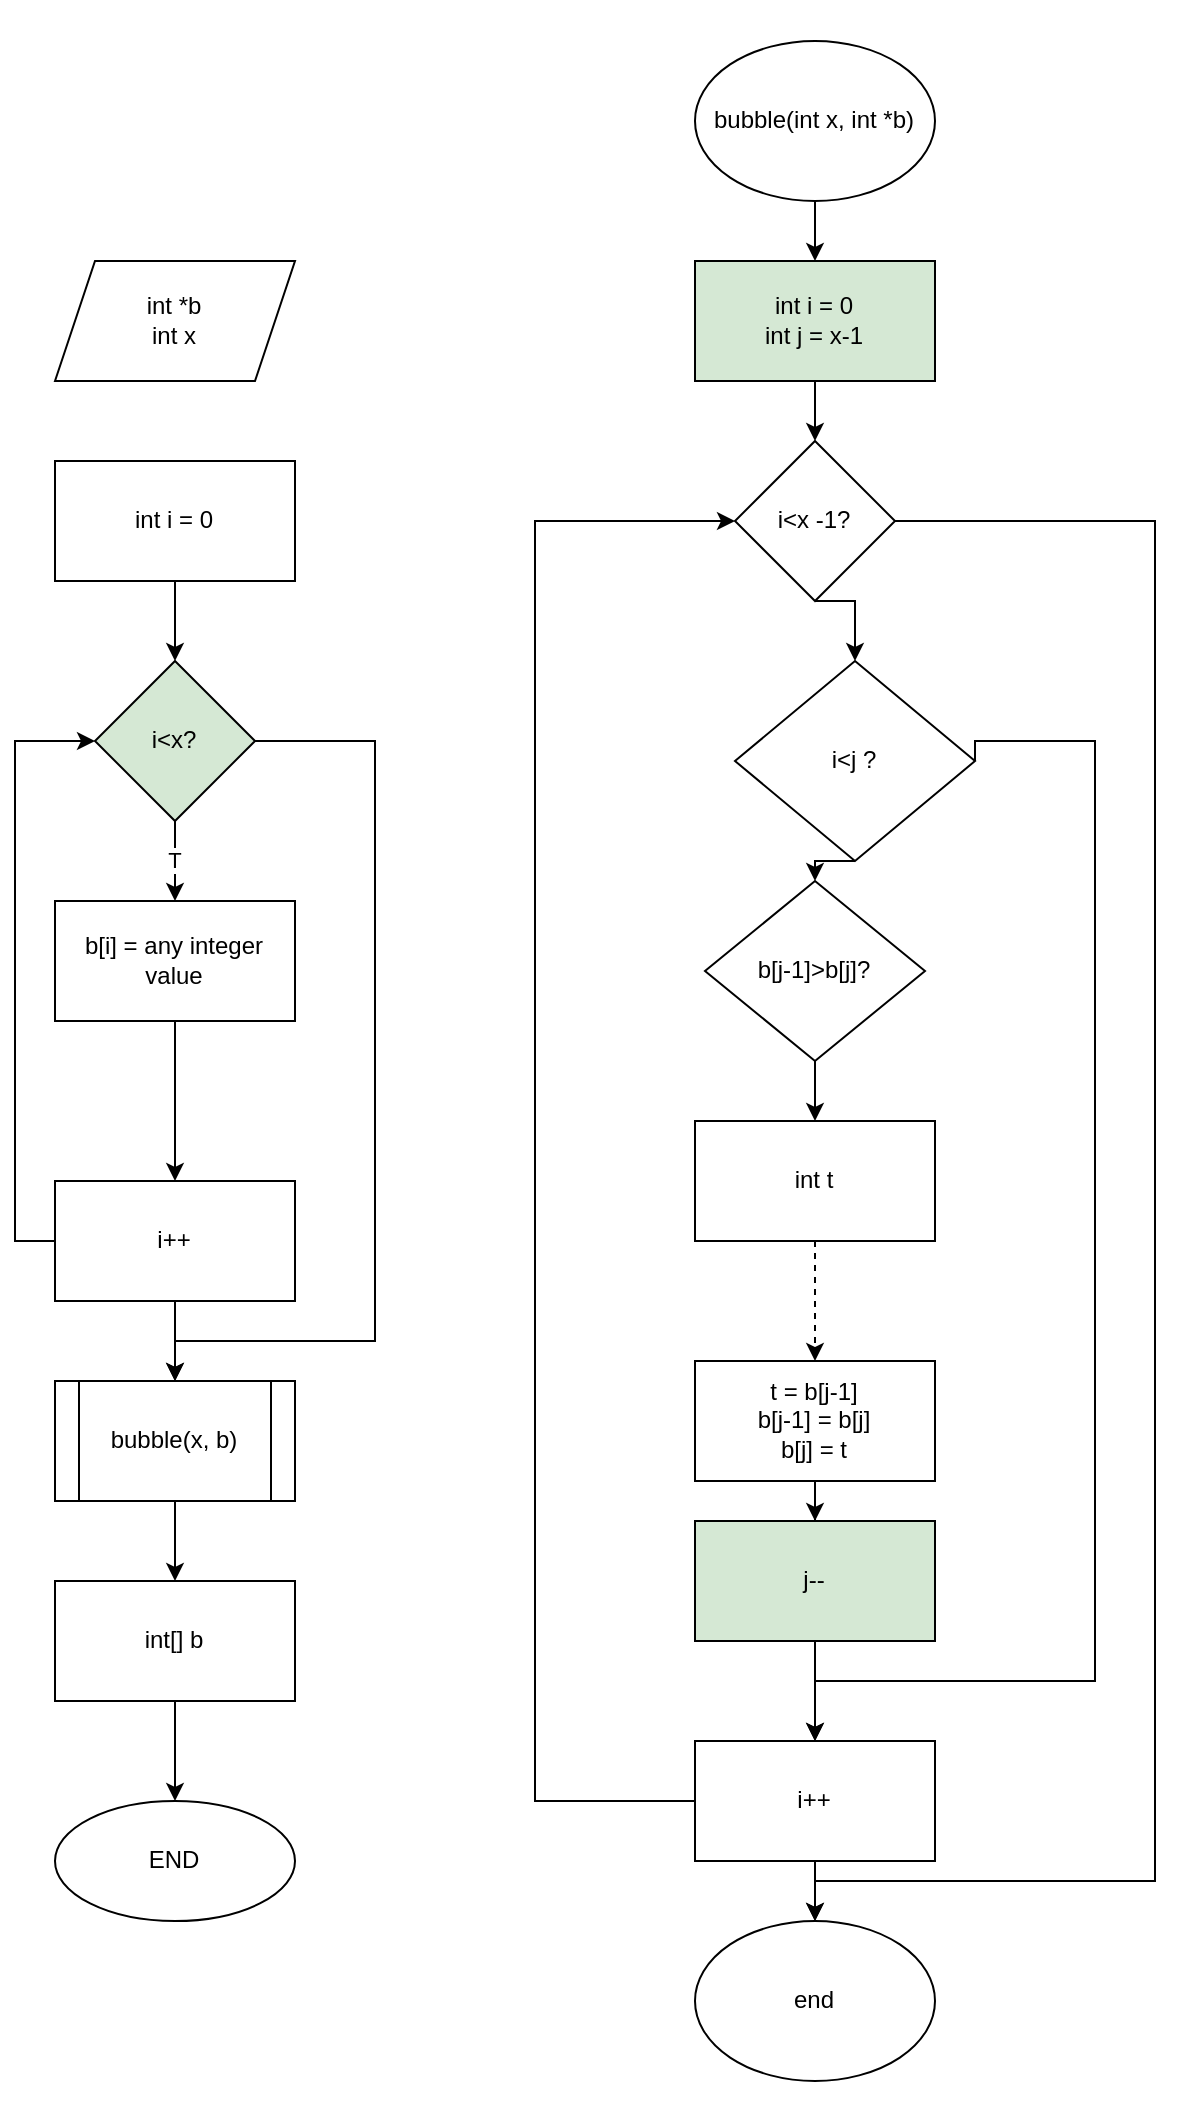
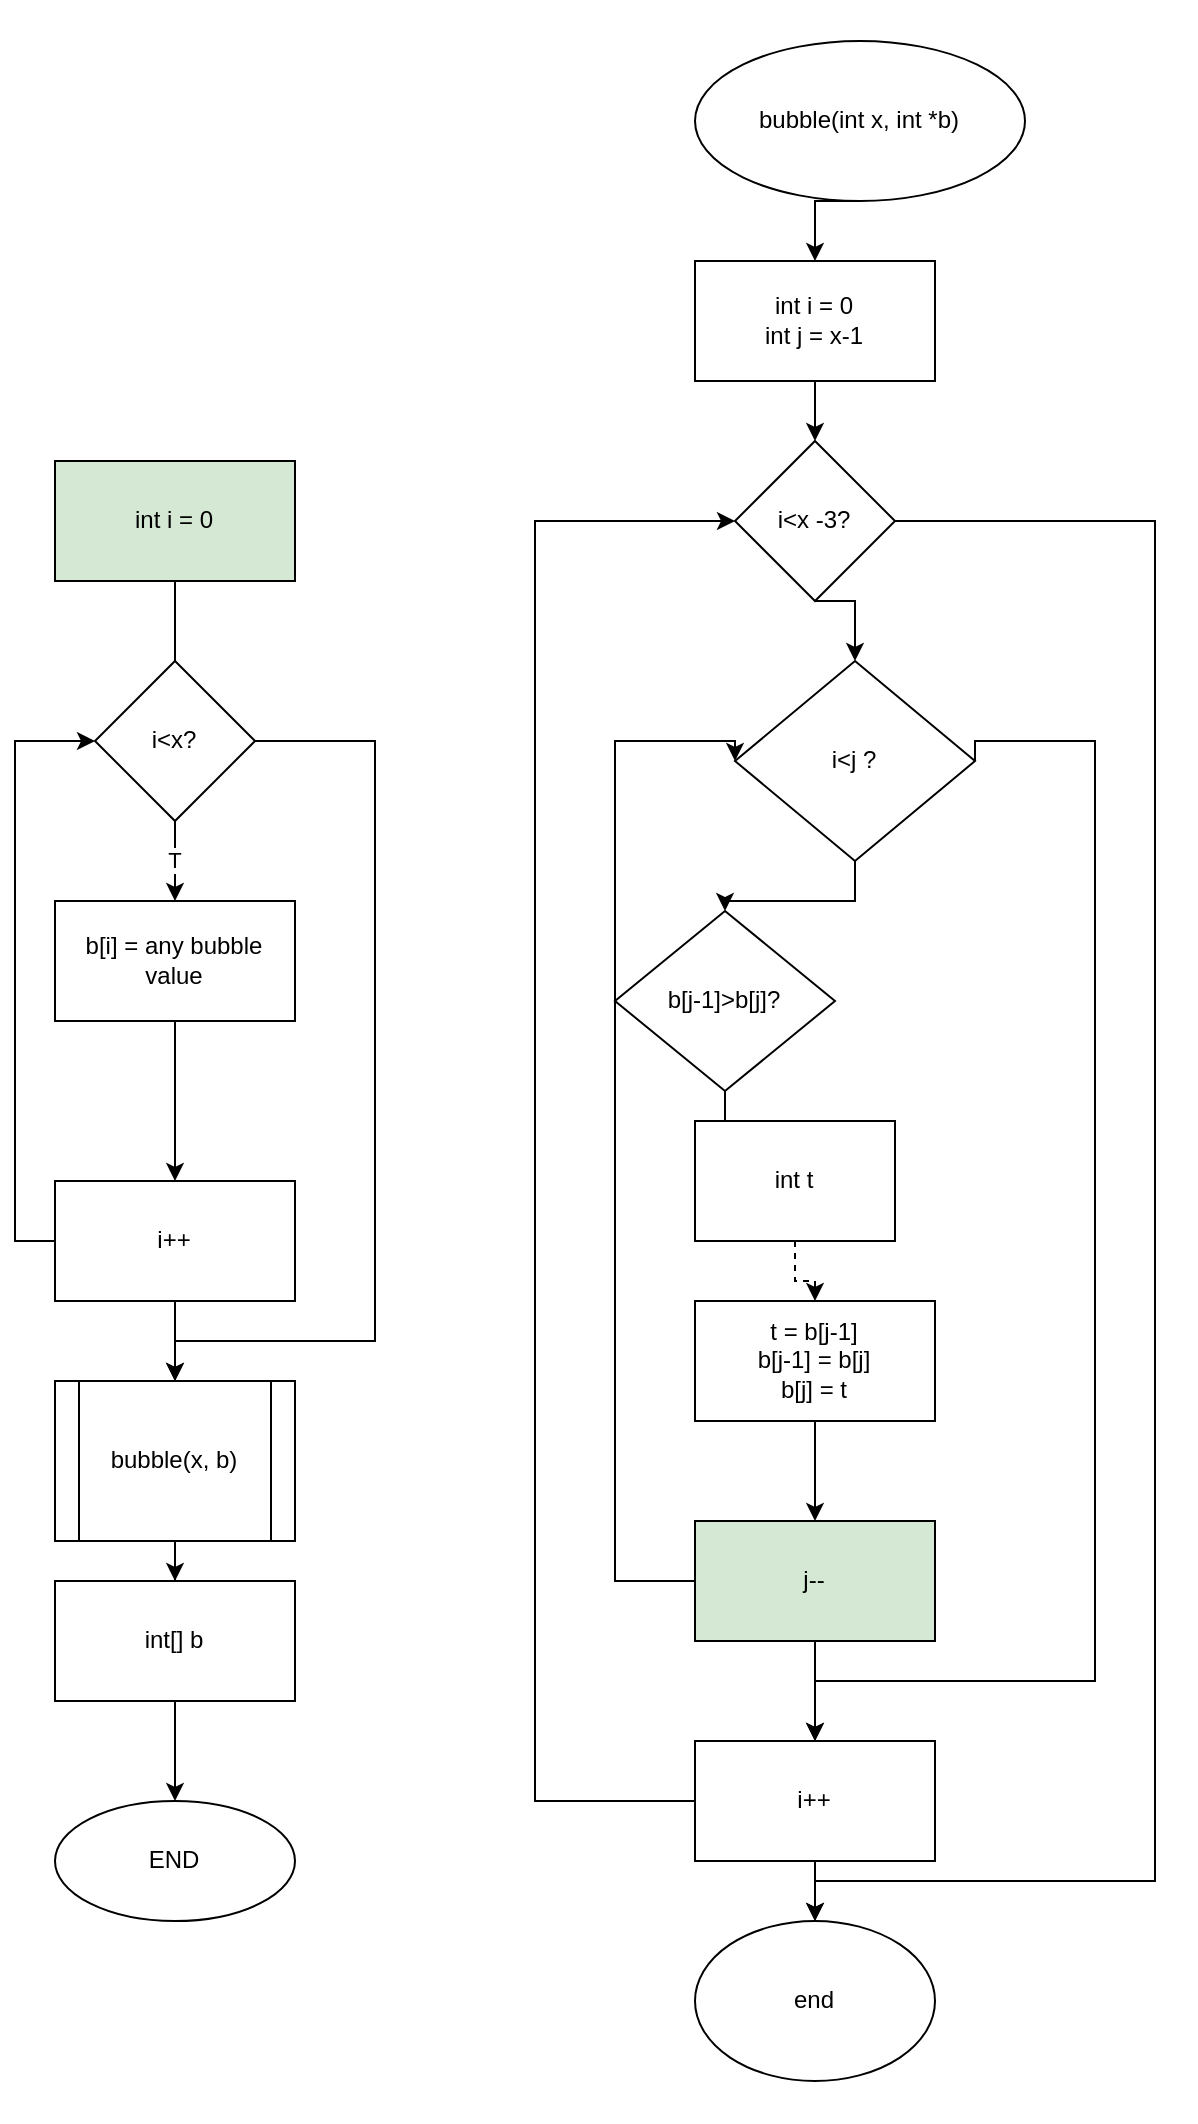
node "bubble(int x, int *b)": size 240x160 -> 330x160
node "int *b int x": removed
node "int i = 0 int j = x-1": fillcolor #d5e8d4 -> #ffffff
node "int i = 0": fillcolor #ffffff -> #d5e8d4
node "i<x -1?": label "i<x -1?" -> "i<x -3?"
edge "int i = 0" -> "i<x?": arrowhead classic -> none
node "i<x?": fillcolor #d5e8d4 -> #ffffff
node "b[i] = any integer value": label "b[i] = any integer value" -> "b[i] = any bubble value"
node "b[j-1]>b[j]?": moved (815, 971) -> (725, 1001)
edge "j--" -> "i<j ?": added
node "int t": size 240x120 -> 200x120
node "t = b[j-1]b[j-1] = b[j]b[j] = t": moved (815, 1421) -> (815, 1361)
node "bubble(x, b)": size 240x120 -> 240x160
